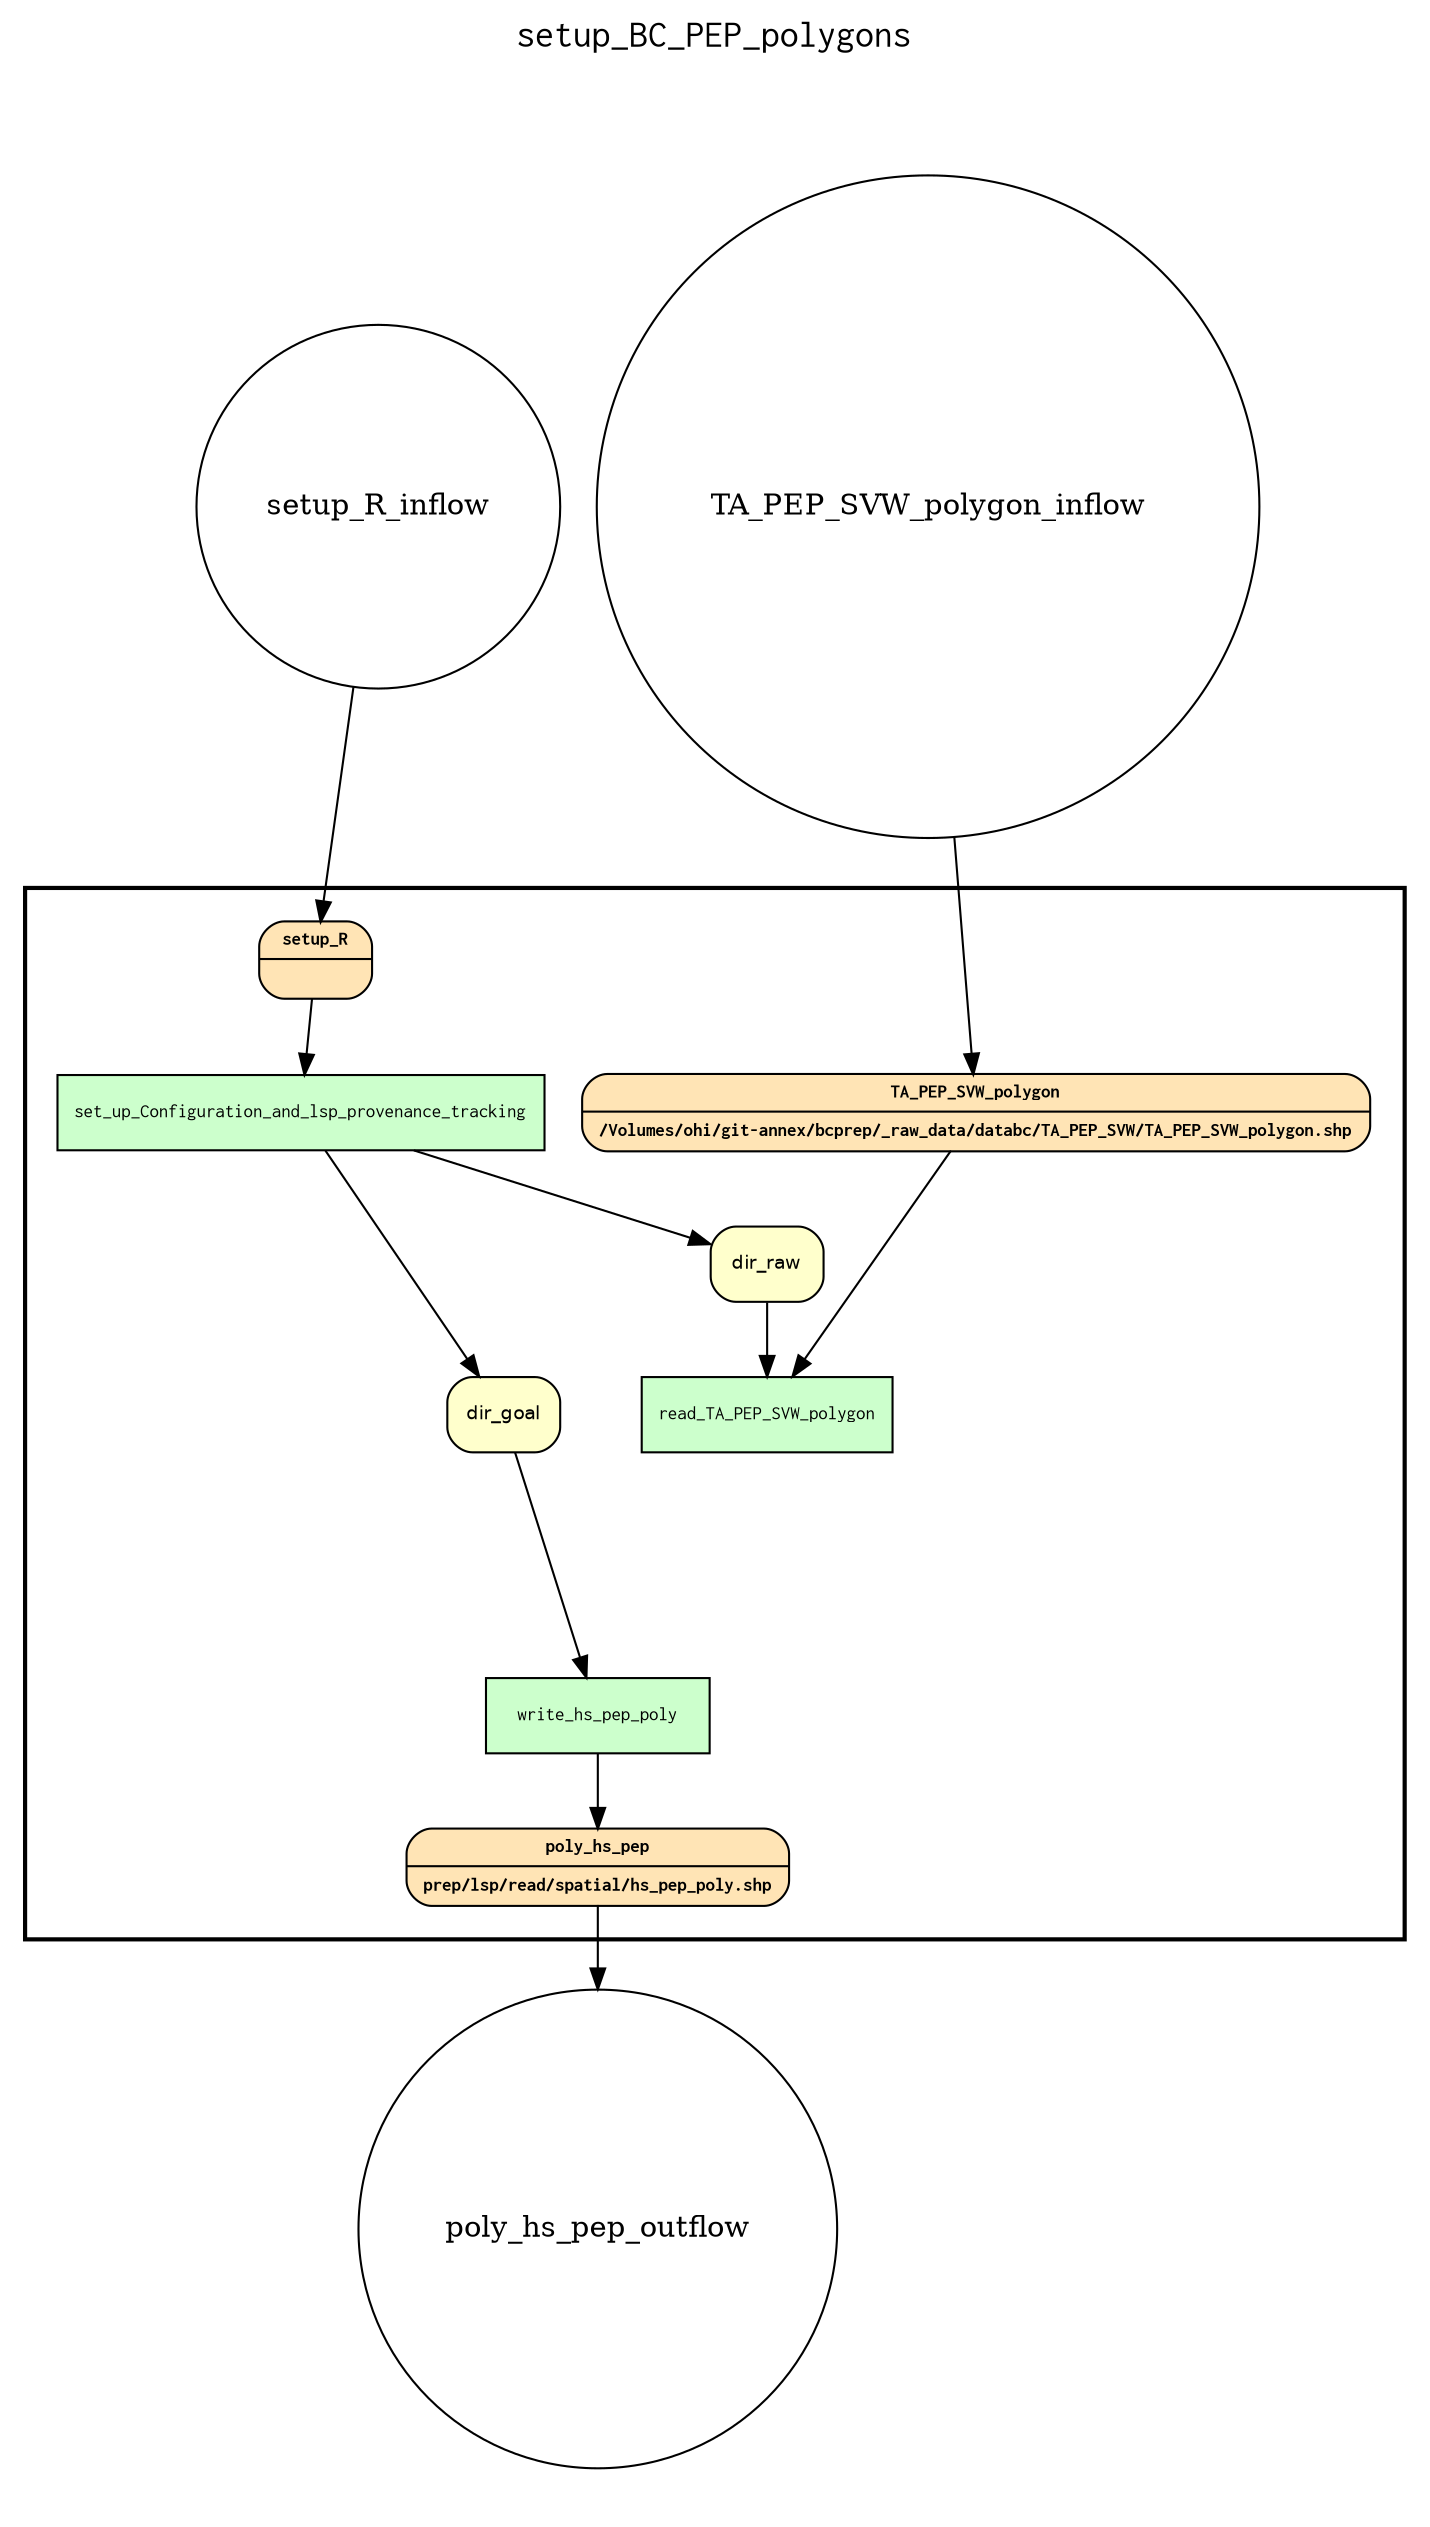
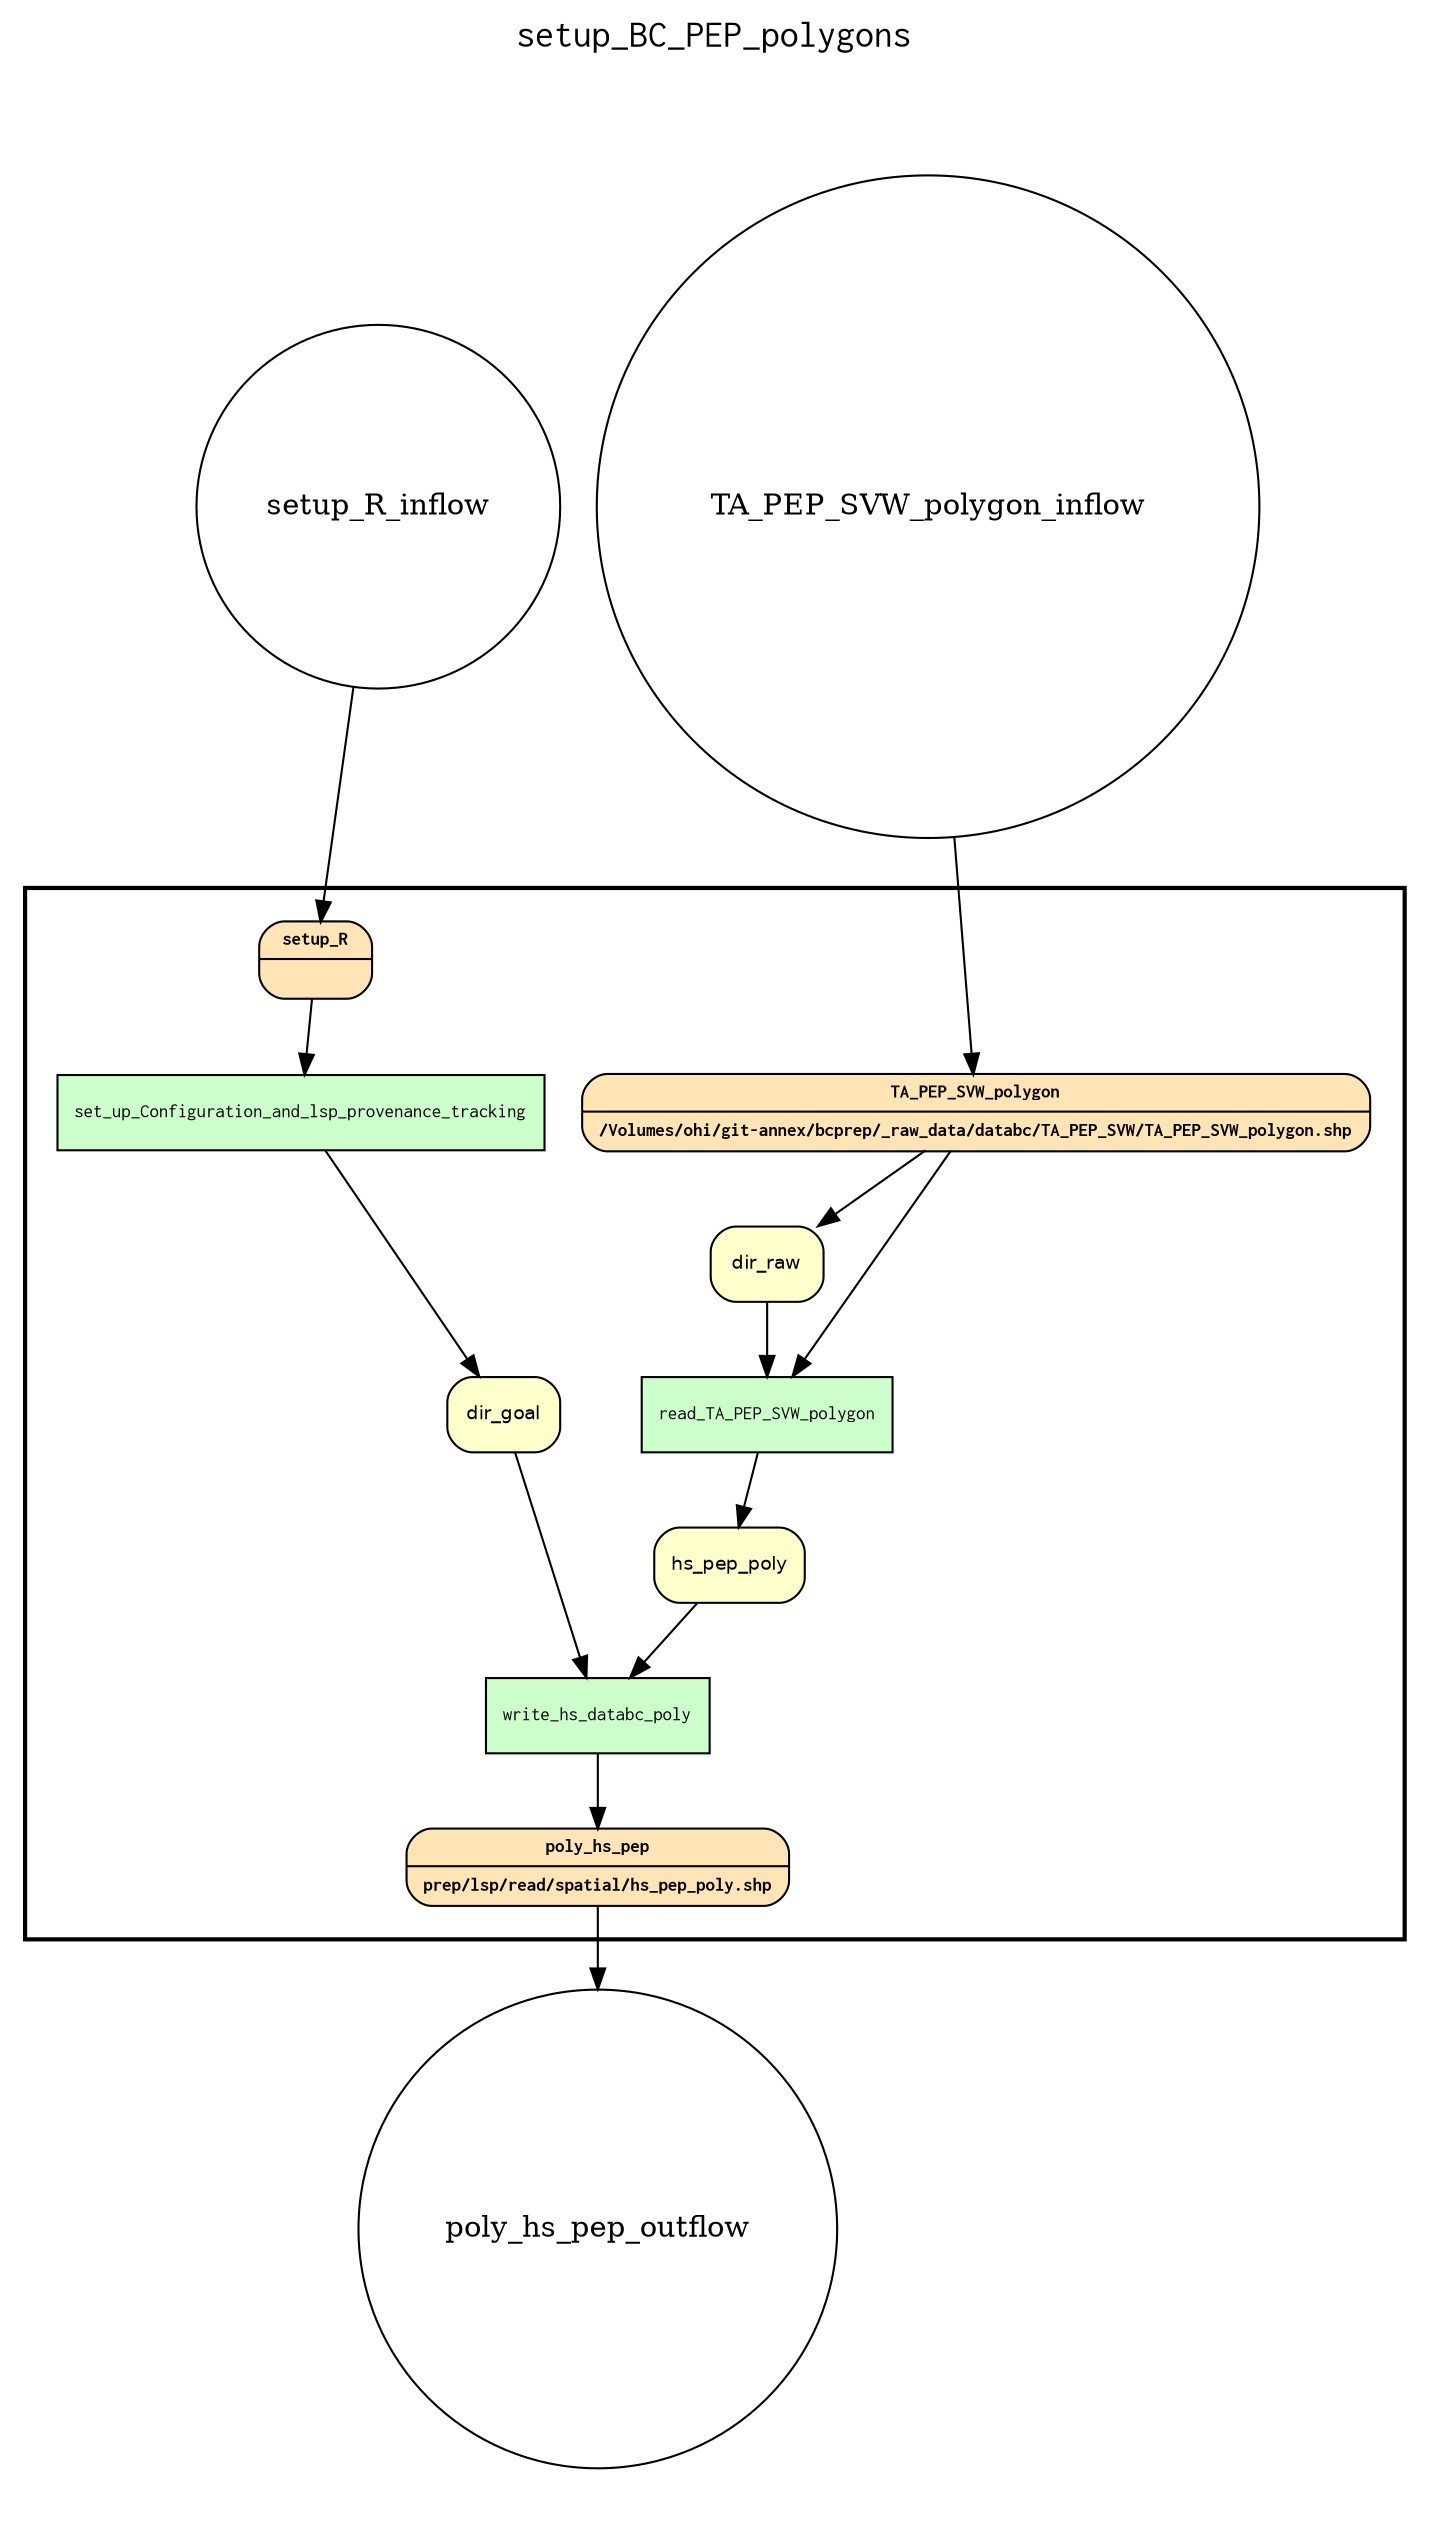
edge "set_up_Configuration_and_lsp_provenance_tracking" -> "dir_raw": now "TA_PEP_SVW_polygon" -> "dir_raw"
node "hs_pep_poly": added
node "write_hs_pep_poly": label "write_hs_pep_poly" -> "write_hs_databc_poly"
